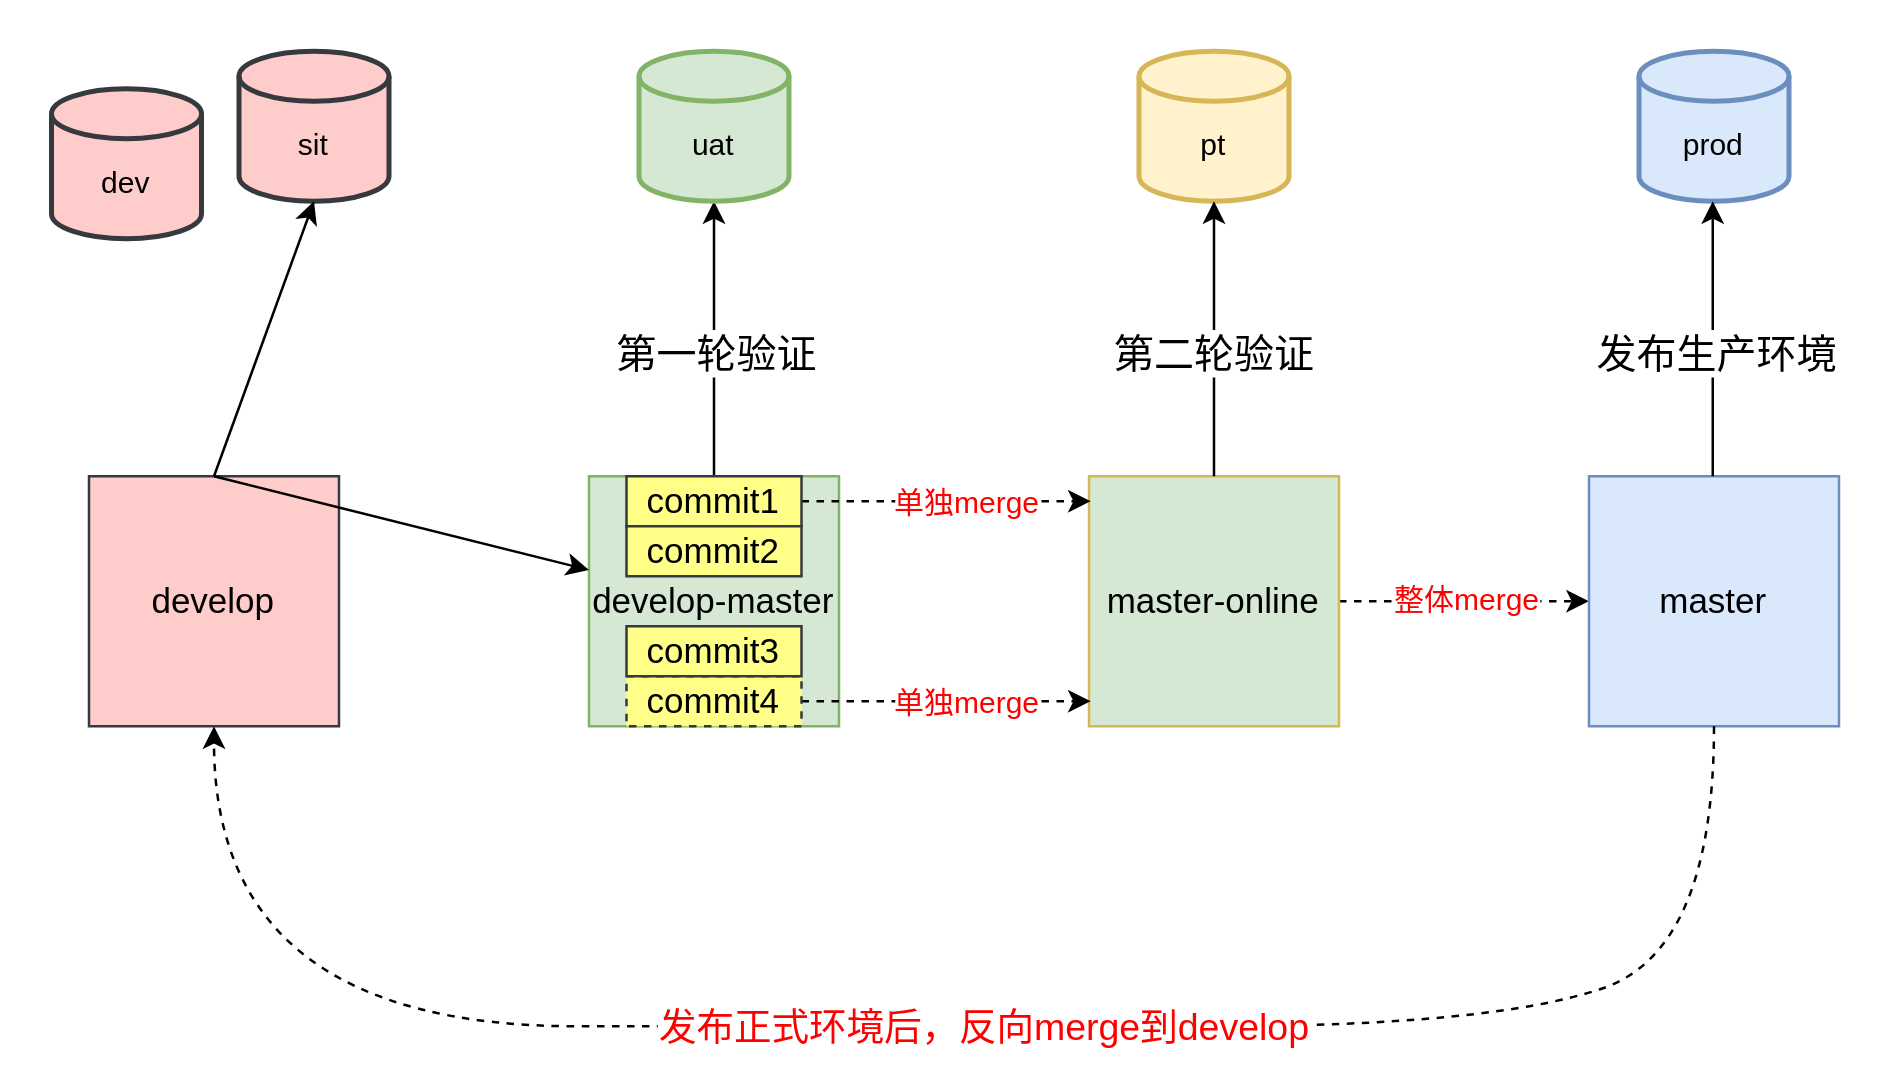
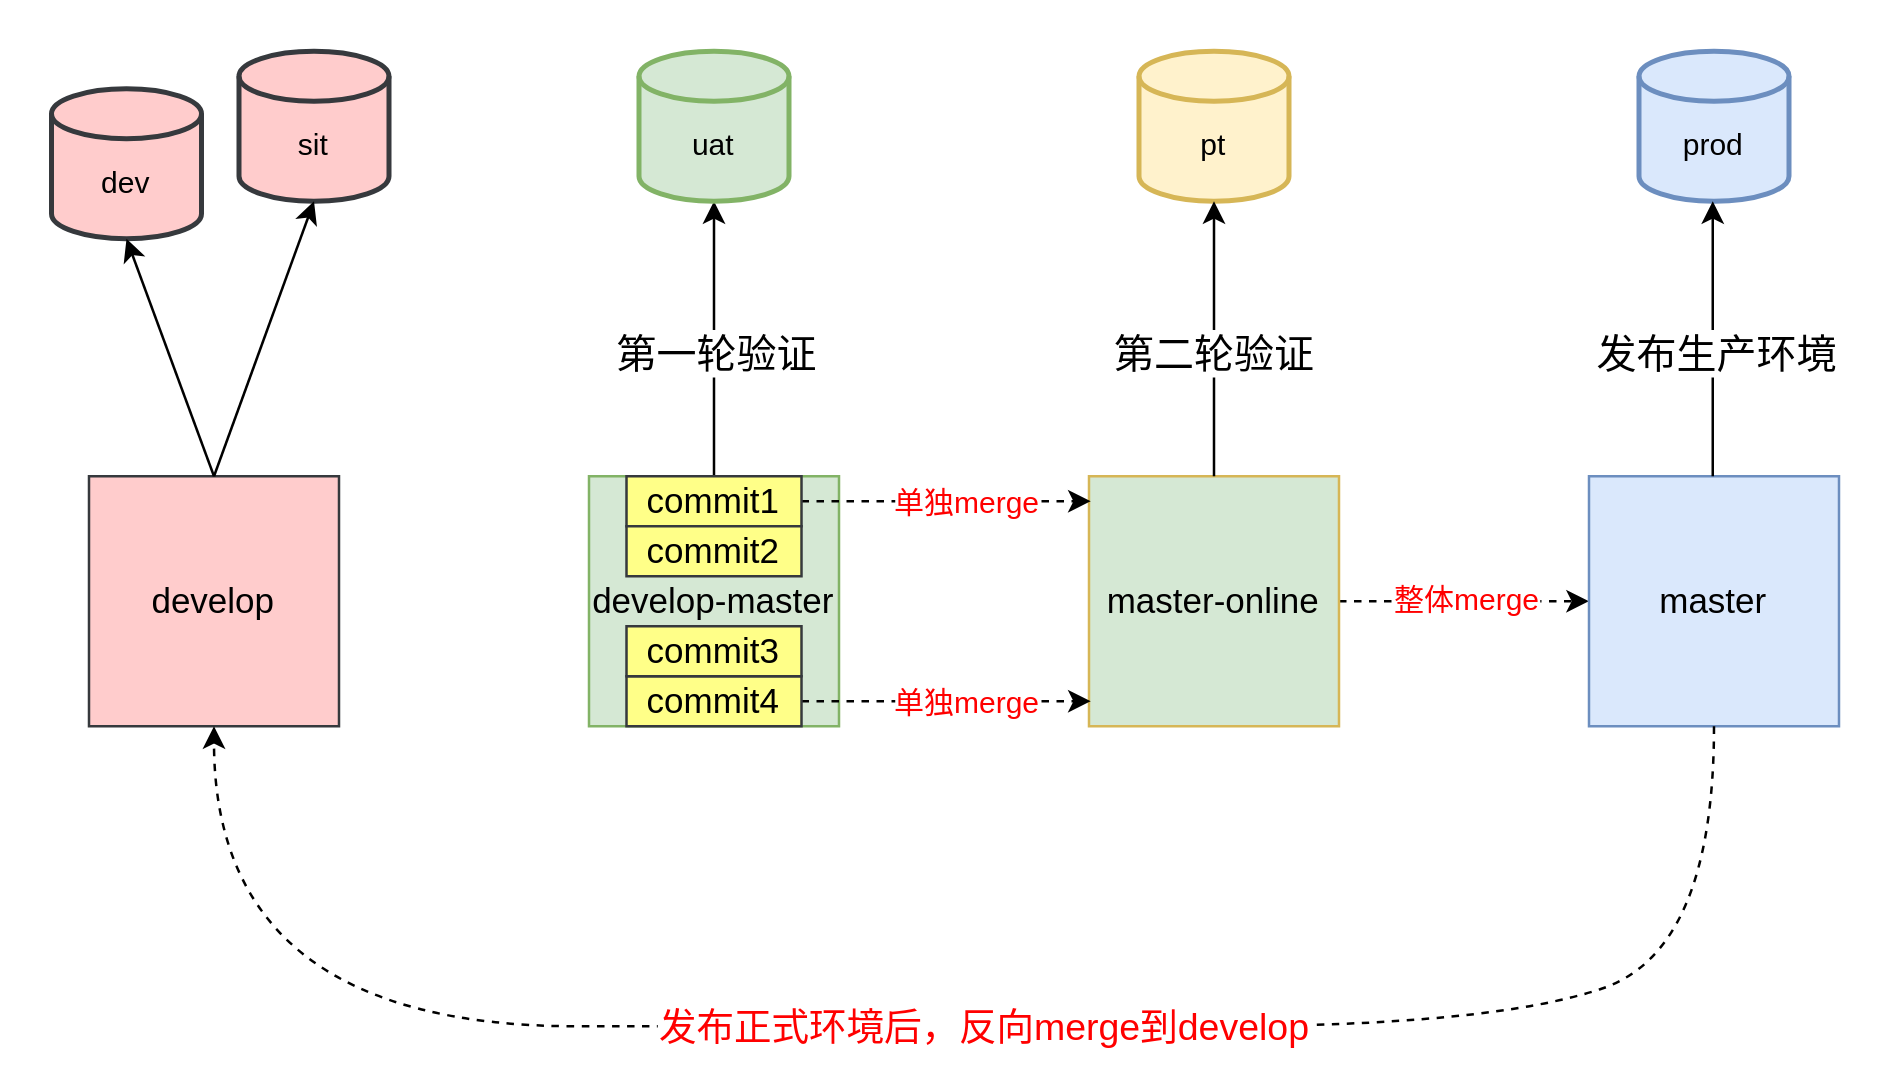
edge "develop" -> "develop-master": now "develop" -> "dev"
node "commit4": style dashed -> solid
